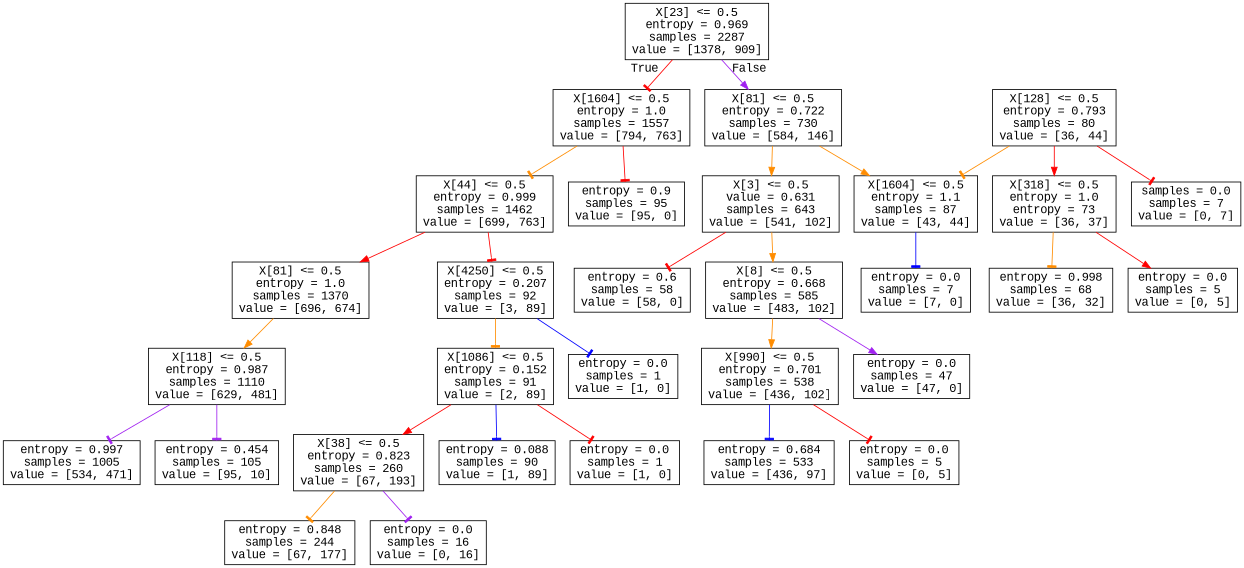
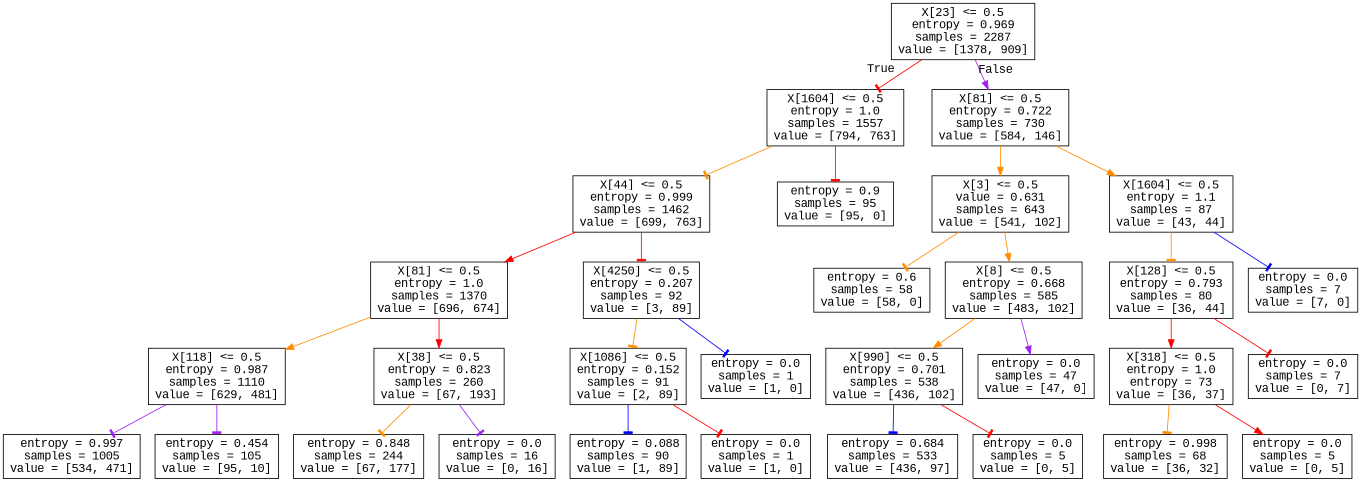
edge "X[128] <= 0.5 entropy = 0.793 samples = 80 value = [36, 44]" -> "X[1604] <= 0.5 entropy = 1.1 samples = 87 value = [43, 44]": reversed
node "samples = 0.0 samples = 7 value = [0, 7]": label "samples = 0.0 samples = 7 value = [0, 7]" -> "entropy = 0.0 samples = 7 value = [0, 7]"
edge "X[3] <= 0.5 value = 0.631 samples = 643 value = [541, 102]" -> "entropy = 0.6 samples = 58 value = [58, 0]": color red -> darkorange
edge "X[1086] <= 0.5 entropy = 0.152 samples = 91 value = [2, 89]" -> "X[38] <= 0.5 entropy = 0.823 samples = 260 value = [67, 193]": now "X[81] <= 0.5 entropy = 1.0 samples = 1370 value = [696, 674]" -> "X[38] <= 0.5 entropy = 0.823 samples = 260 value = [67, 193]"
